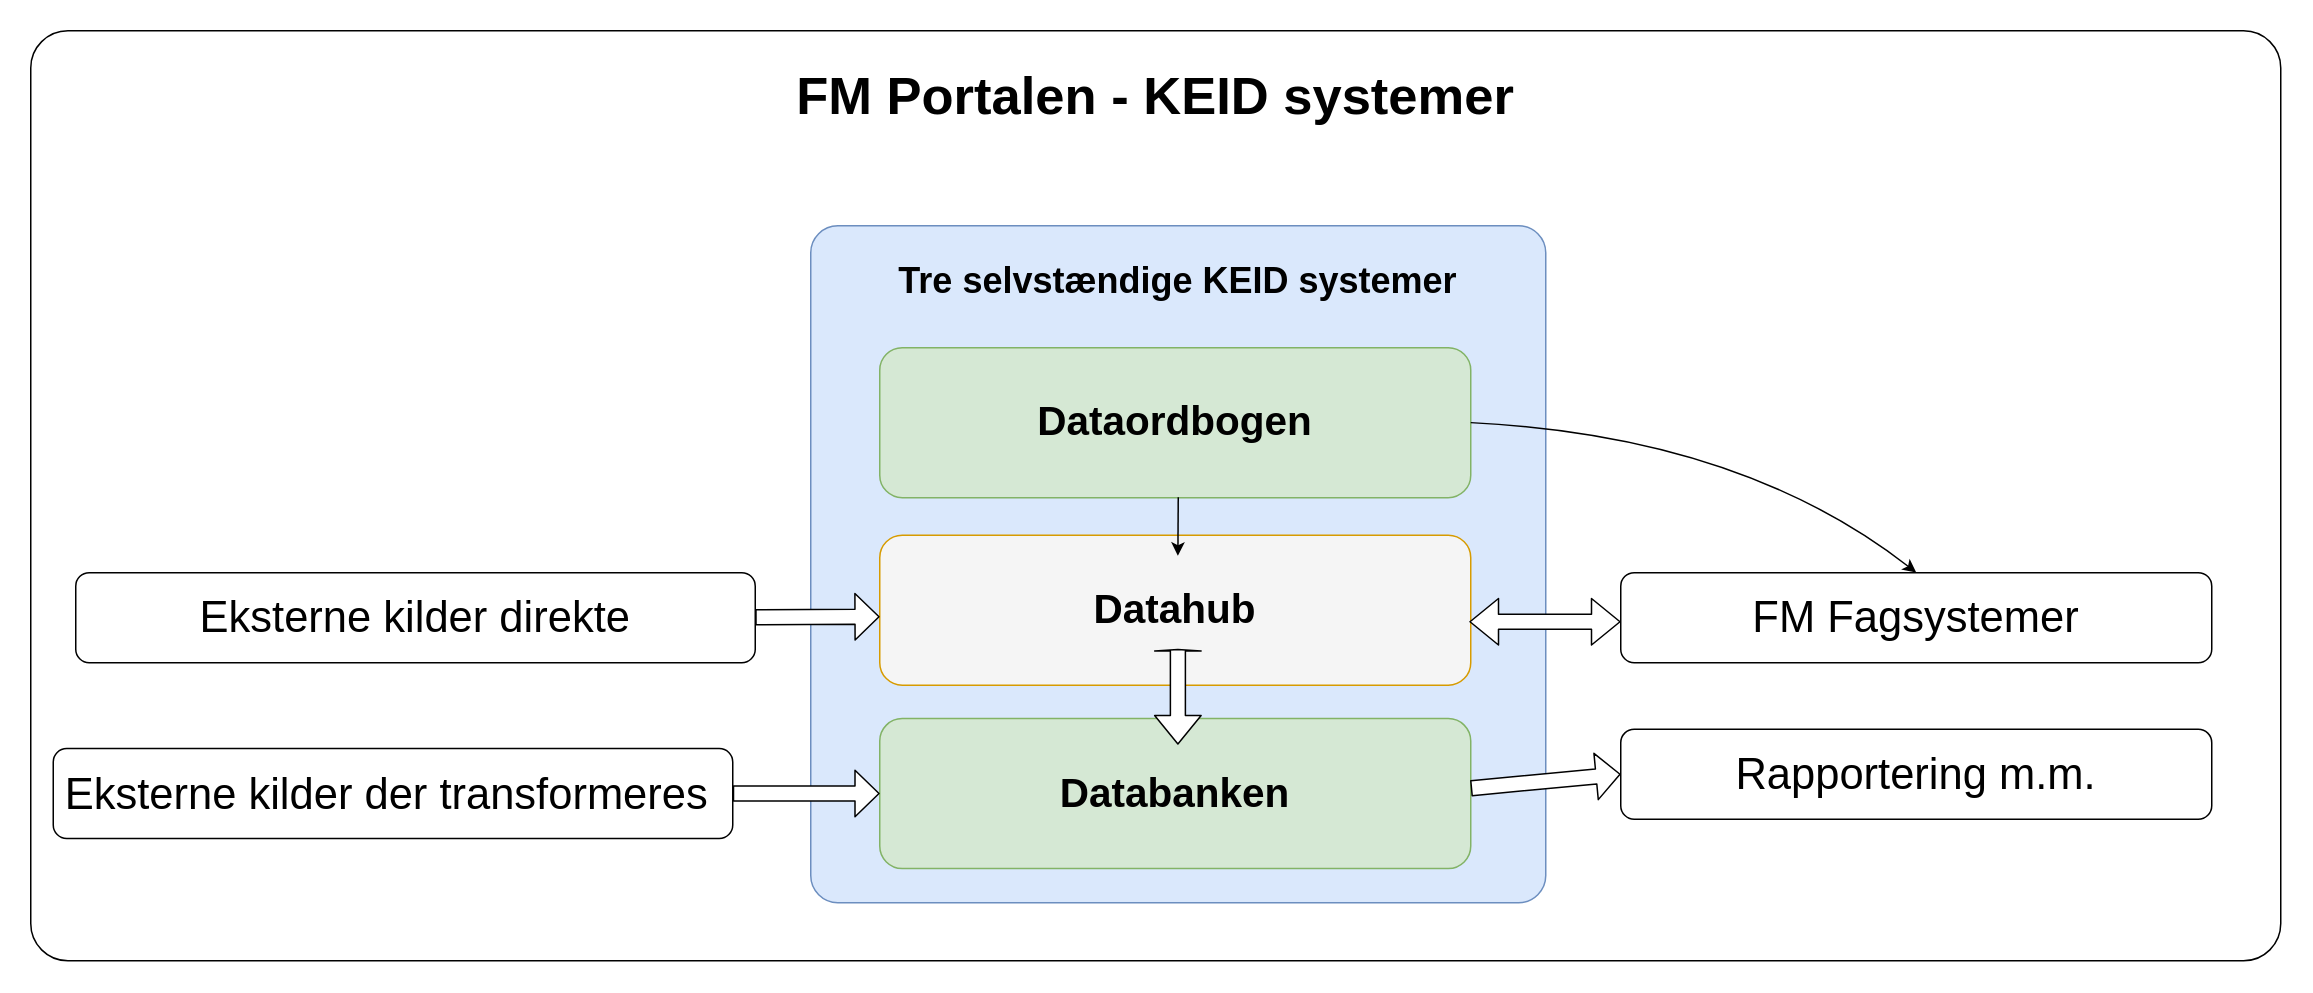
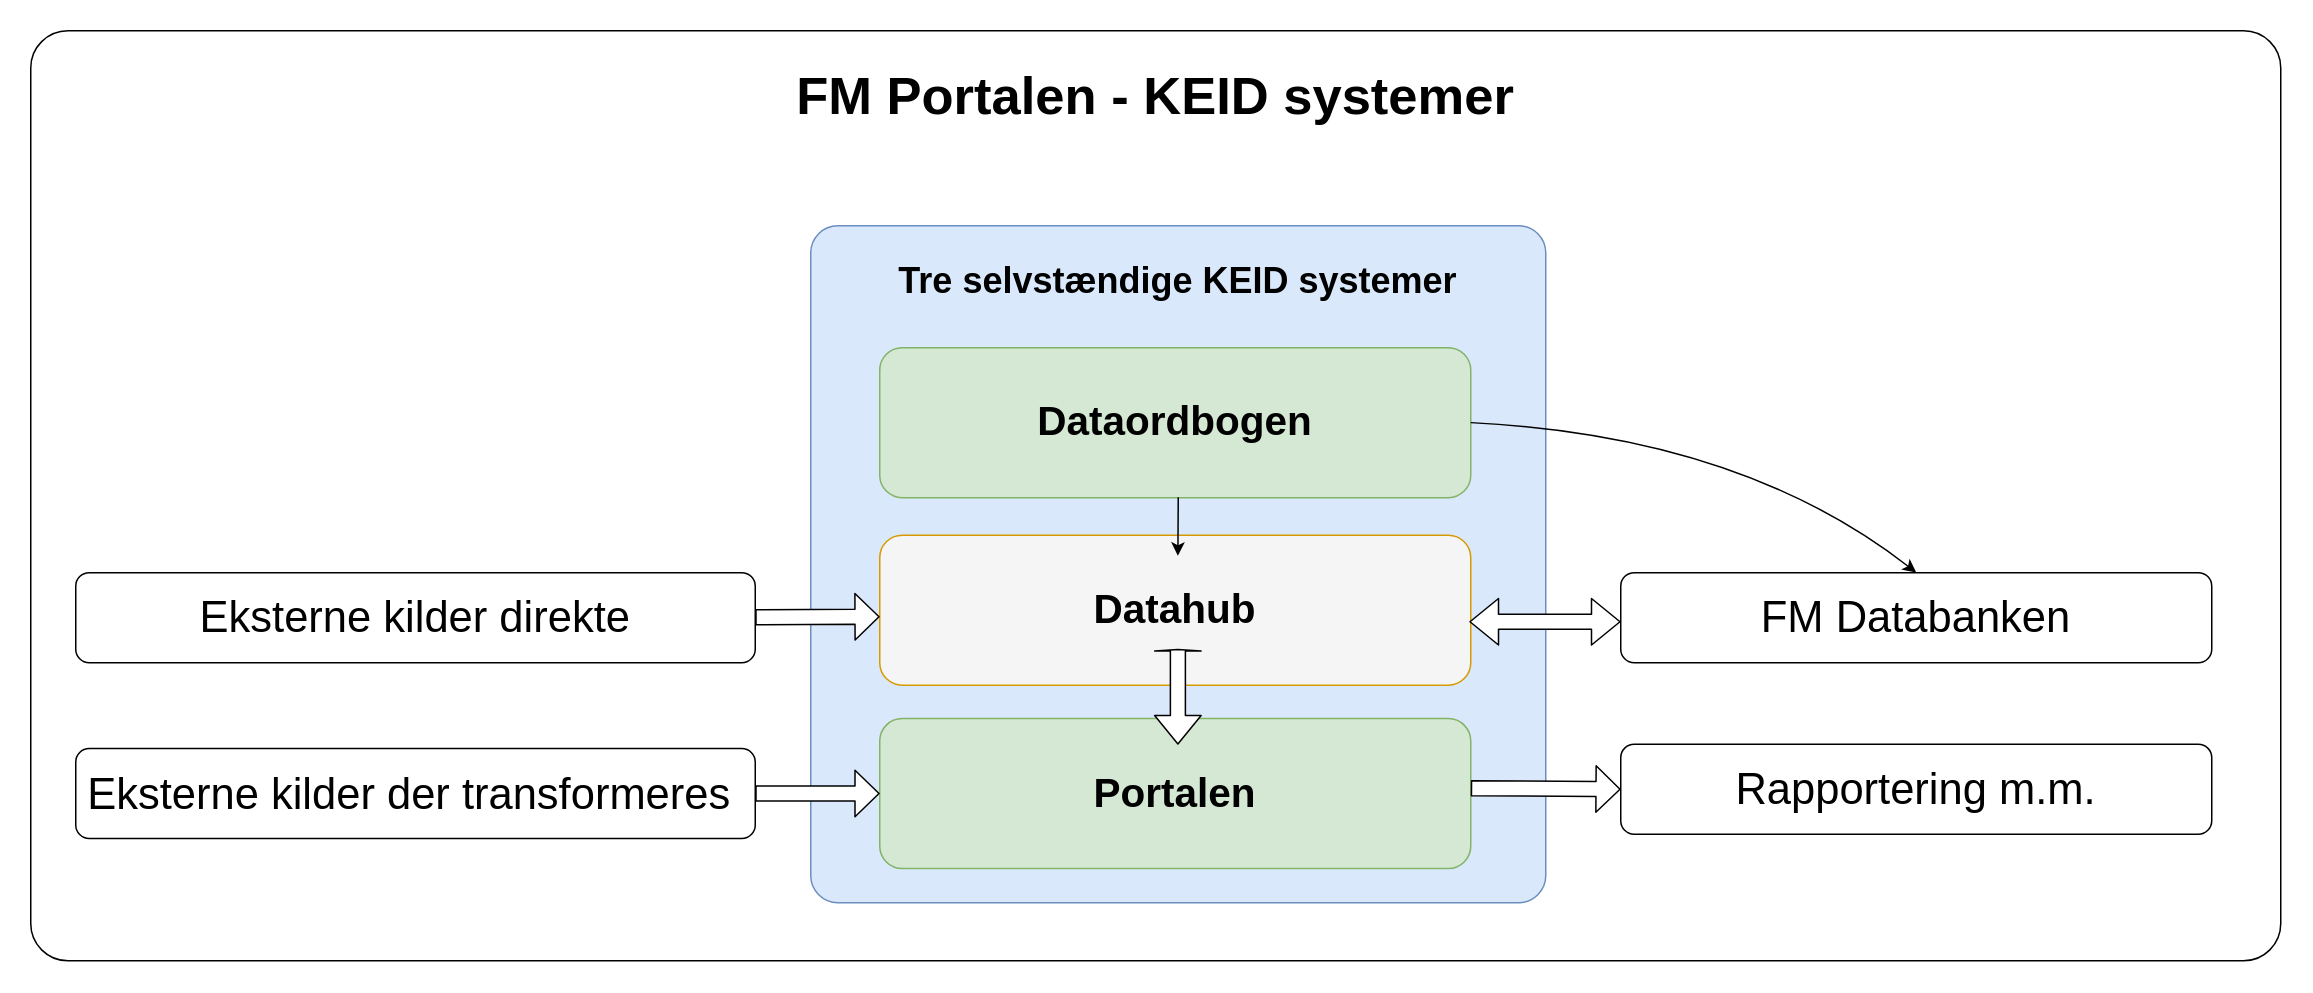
node "FM Fagsystemer": label "FM Fagsystemer" -> "FM Databanken"
node "Rapportering m.m.": moved (1916, 774) -> (1916, 789)
node "Eksterne kilder der transformeres": moved (393, 794) -> (416, 794)
node "Databanken": label "Databanken" -> "Portalen"
